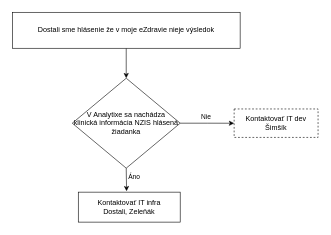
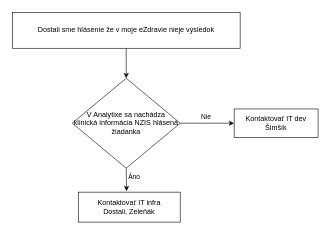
node "Kontaktovať IT dev Šimšík": style dashed -> solid
